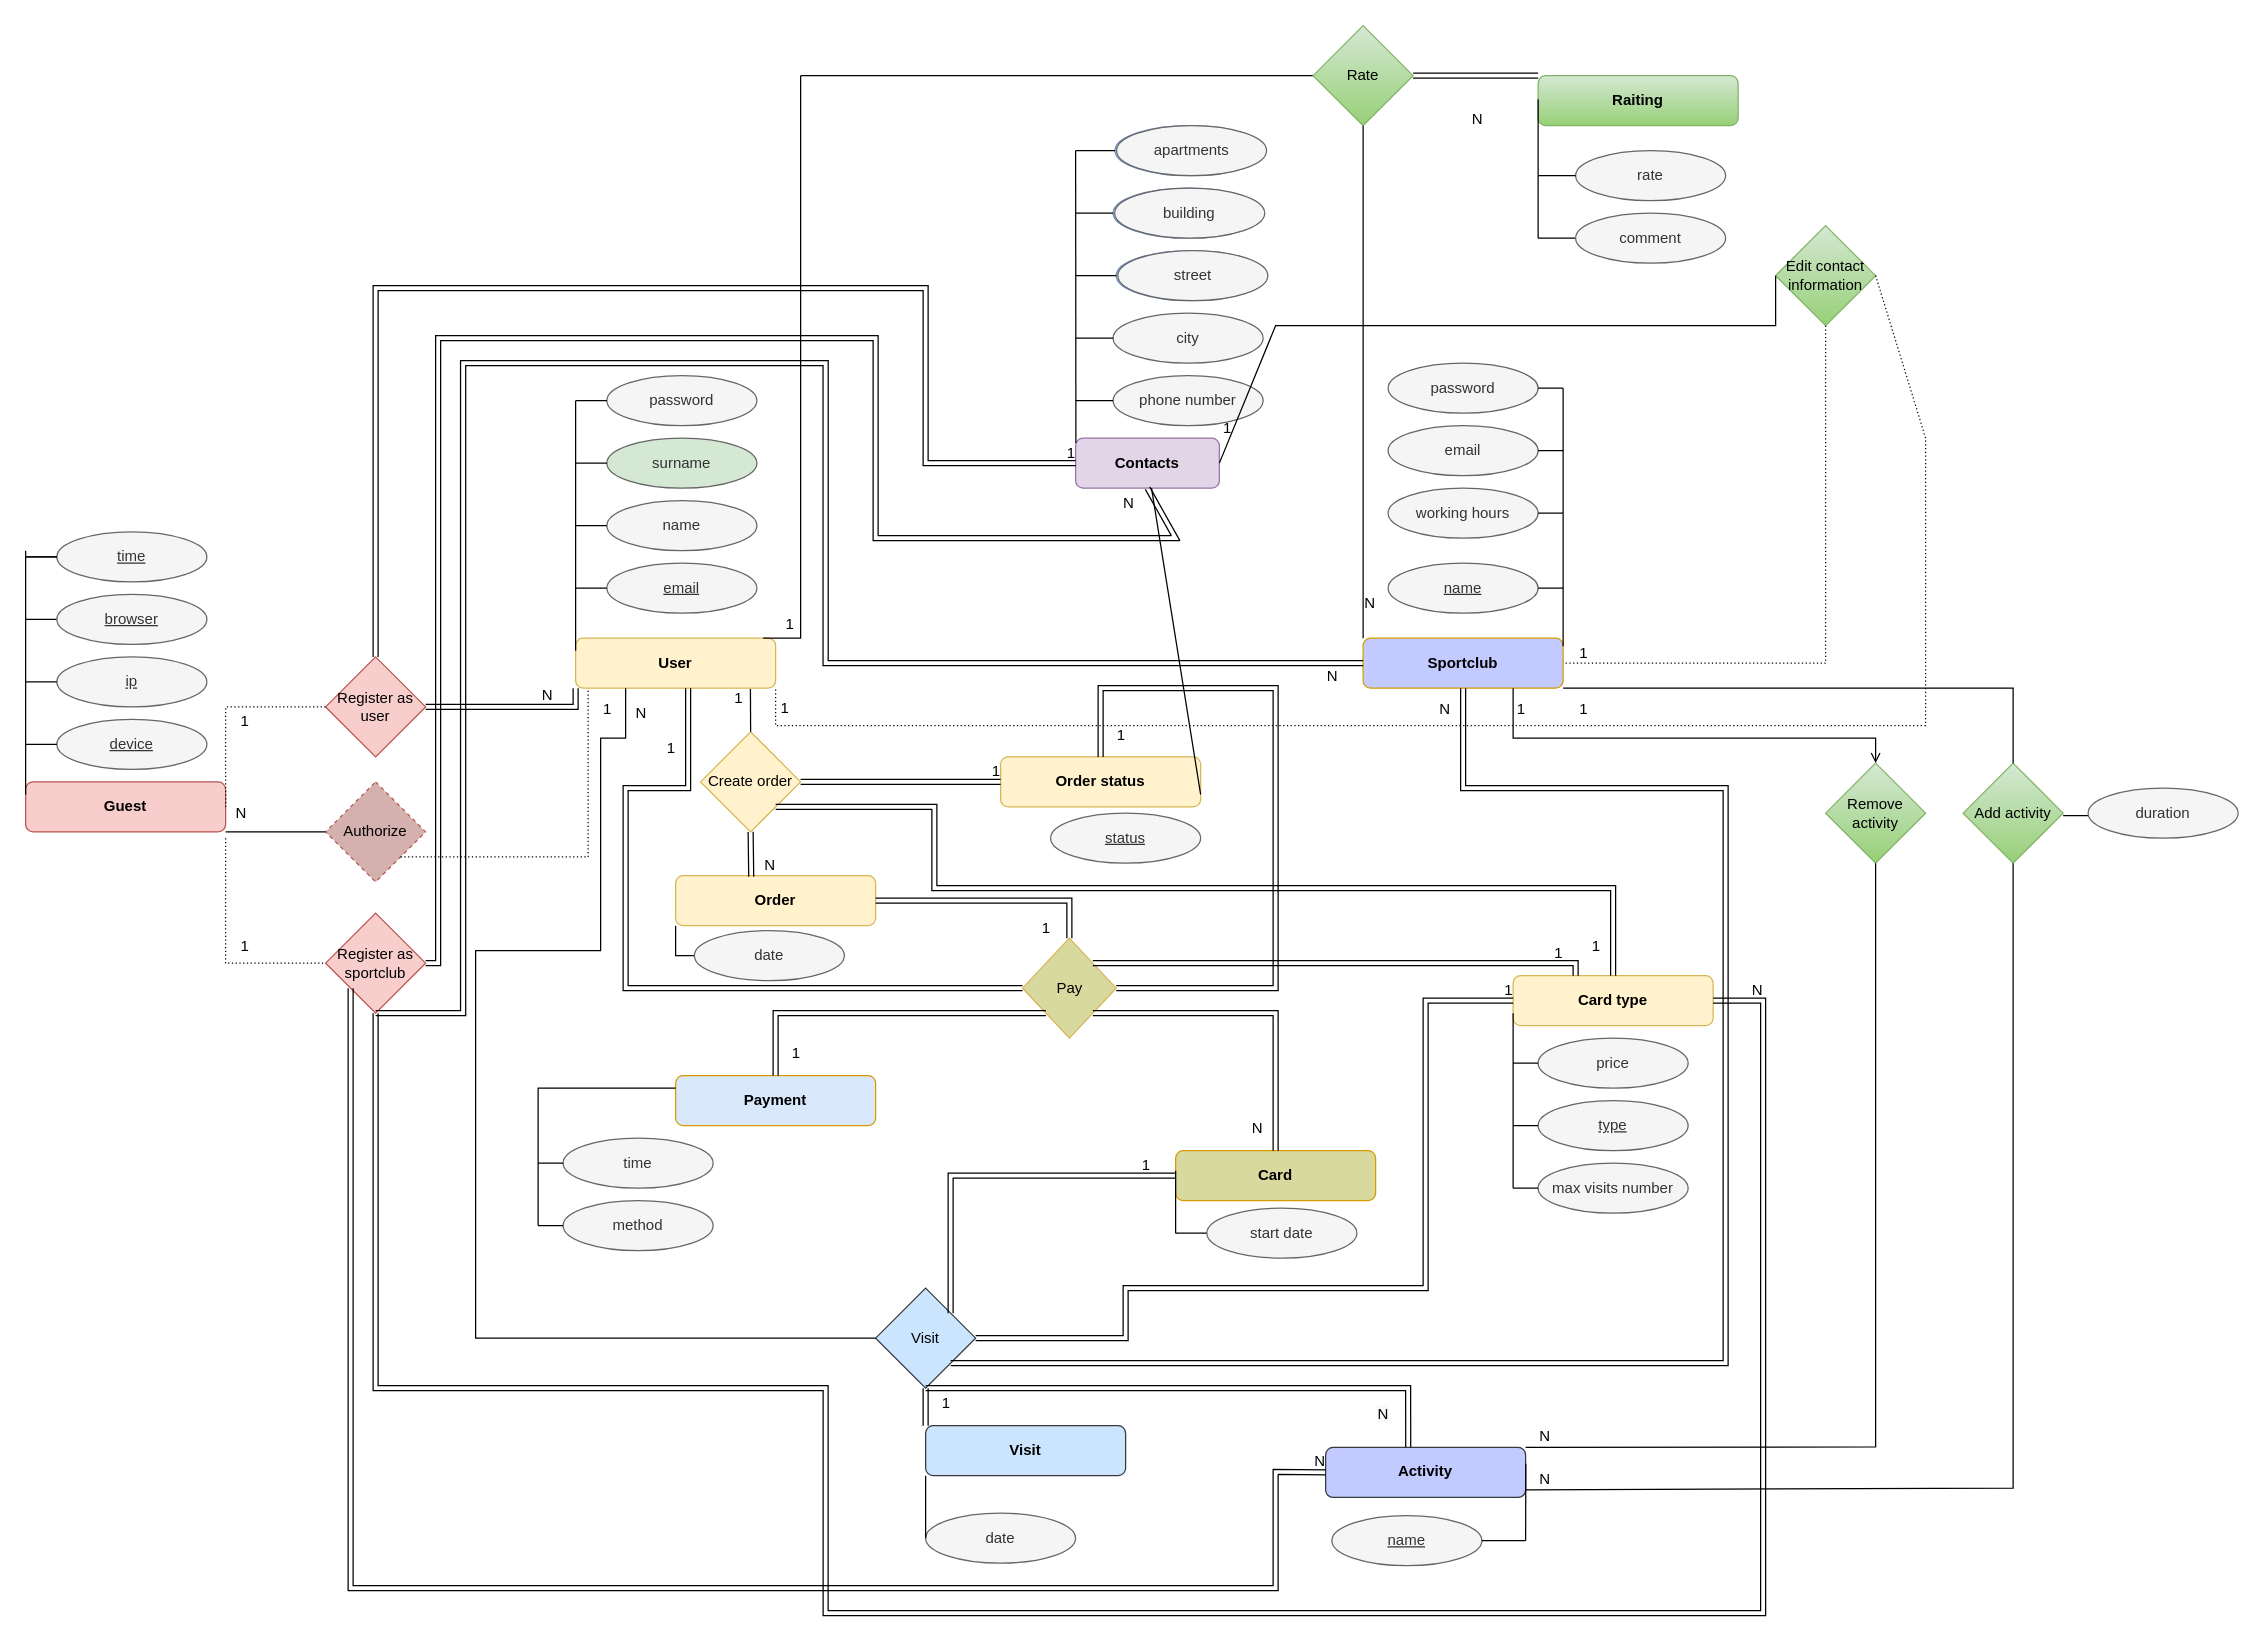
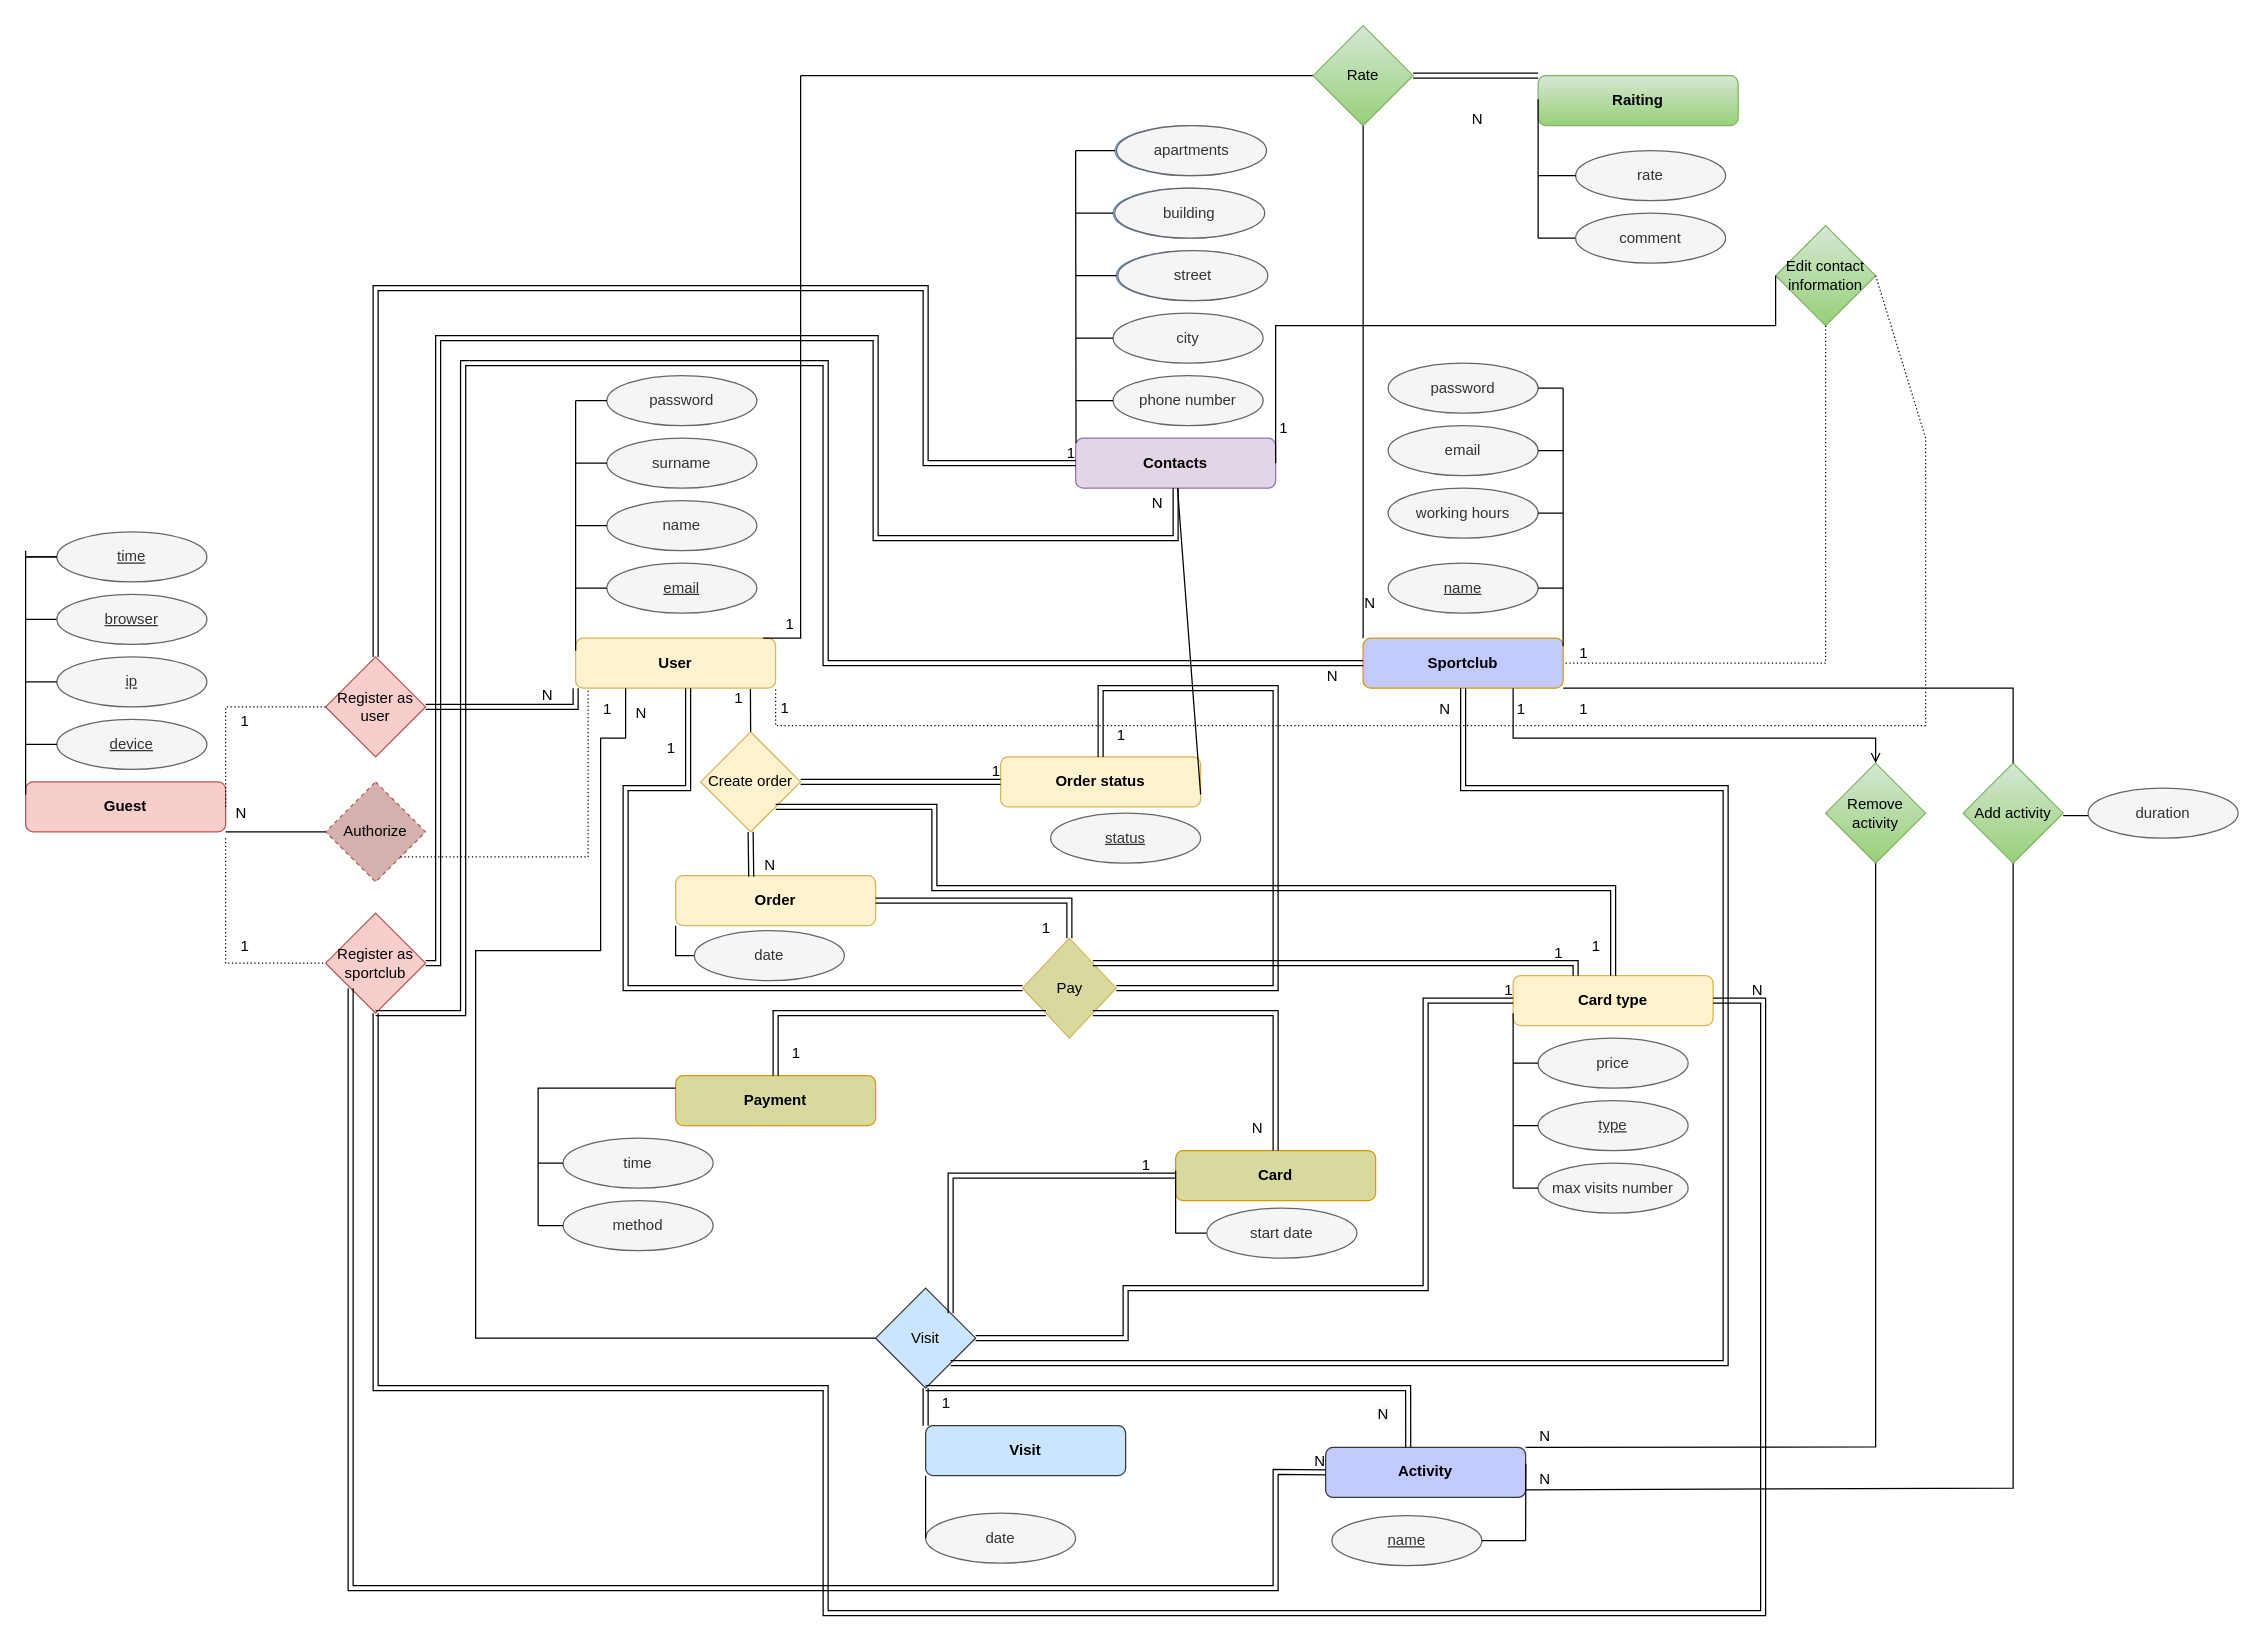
node "surname": fillcolor #d5e8d4 -> #f5f5f5
node "Contacts": size 144x50 -> 200x50
node "Payment": fillcolor #dae8fc -> #d7d99e
